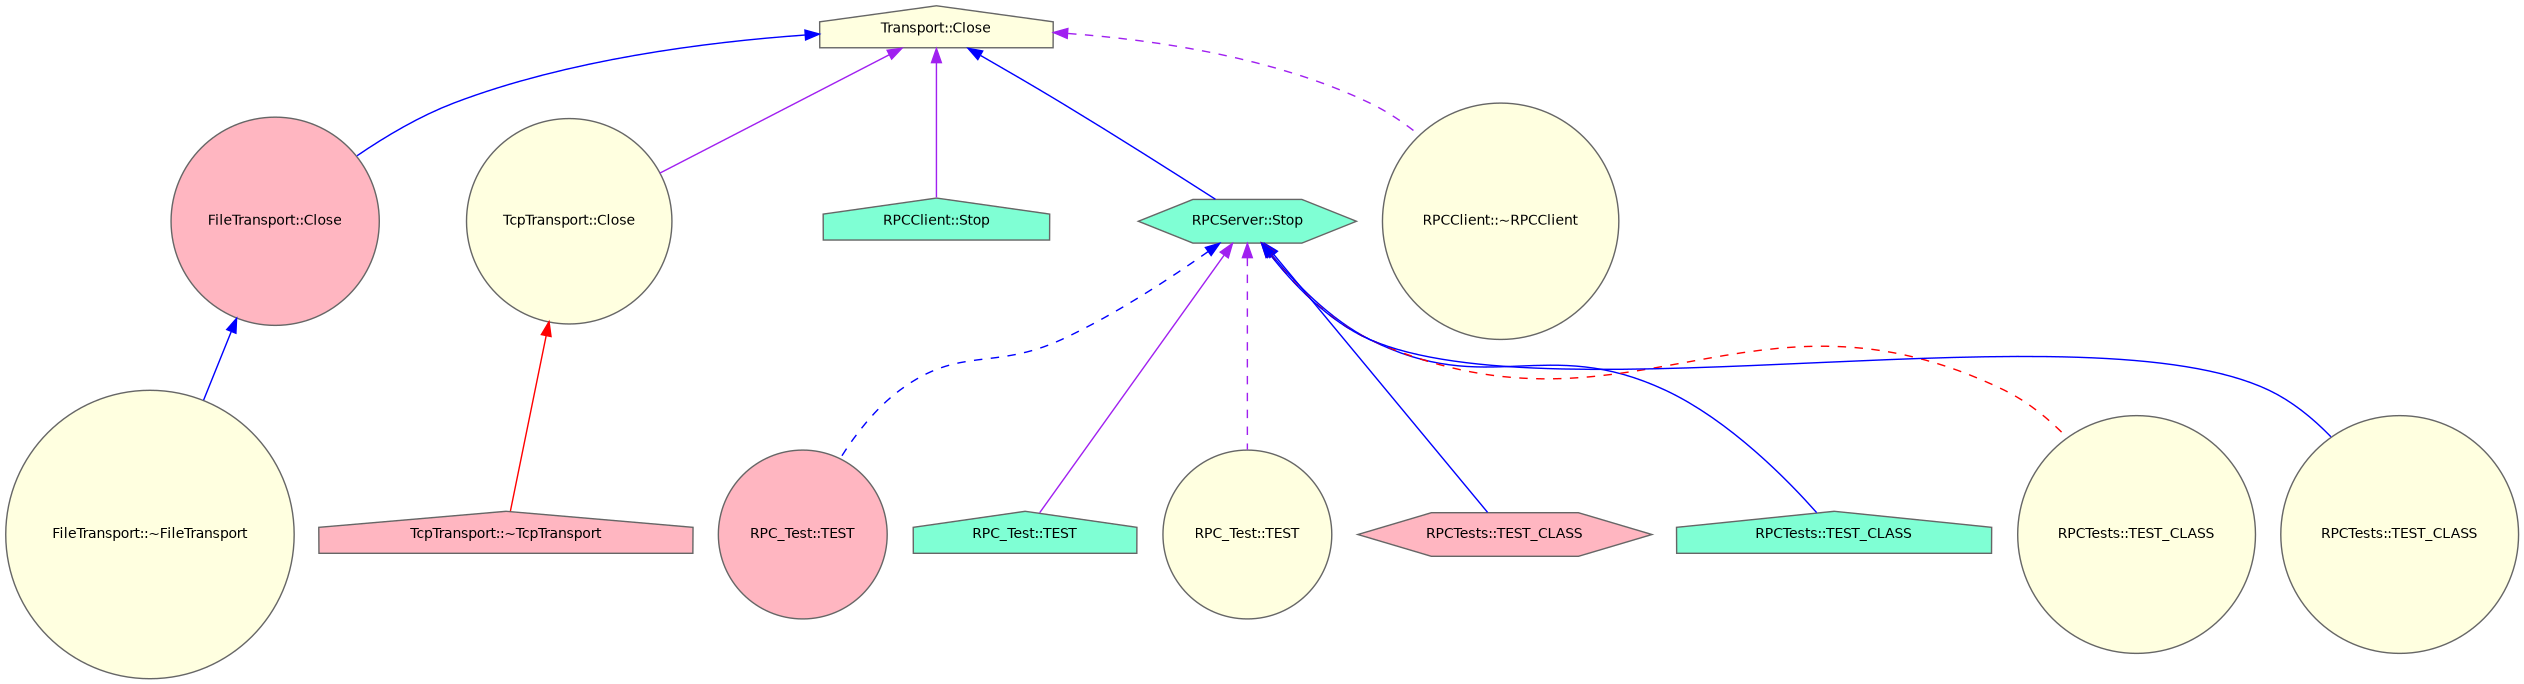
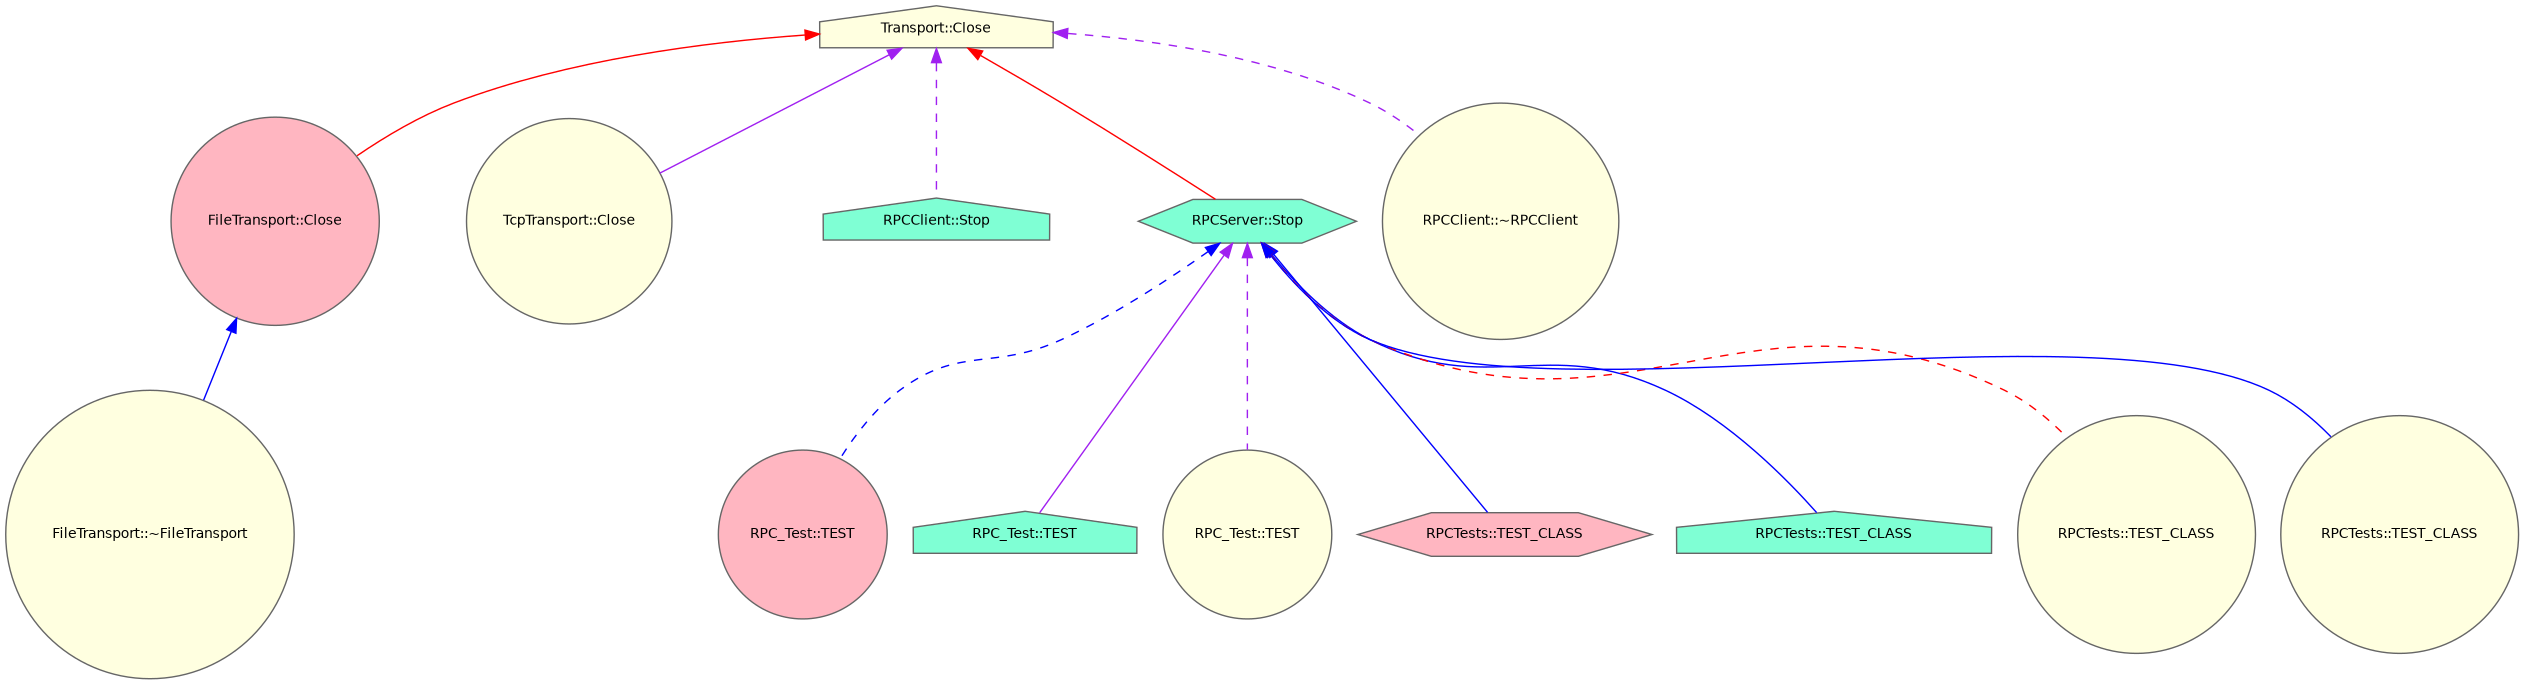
edge "FileTransport::Close" -> "Transport::Close": color blue -> red
edge "RPCServer::Stop" -> "Transport::Close": color blue -> red
edge "RPCClient::Stop" -> "Transport::Close": style solid -> dashed
node "TcpTransport::~TcpTransport": removed
